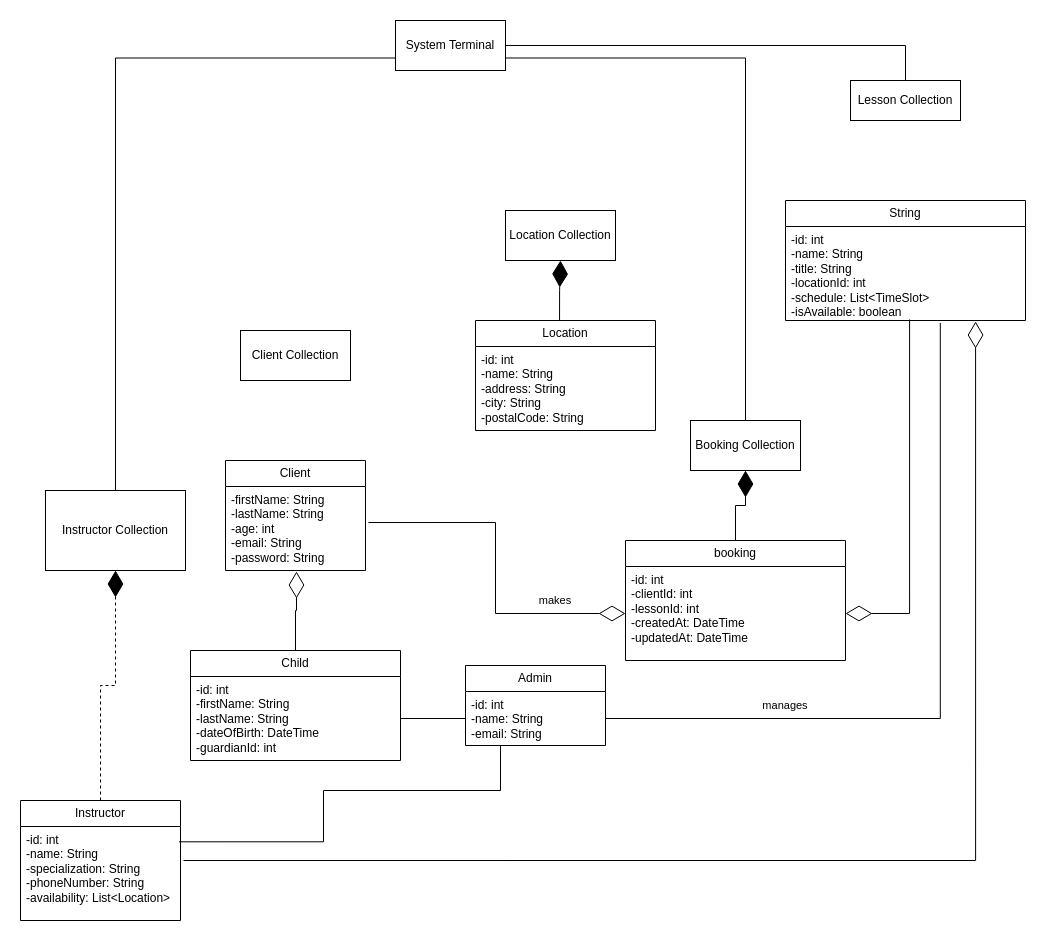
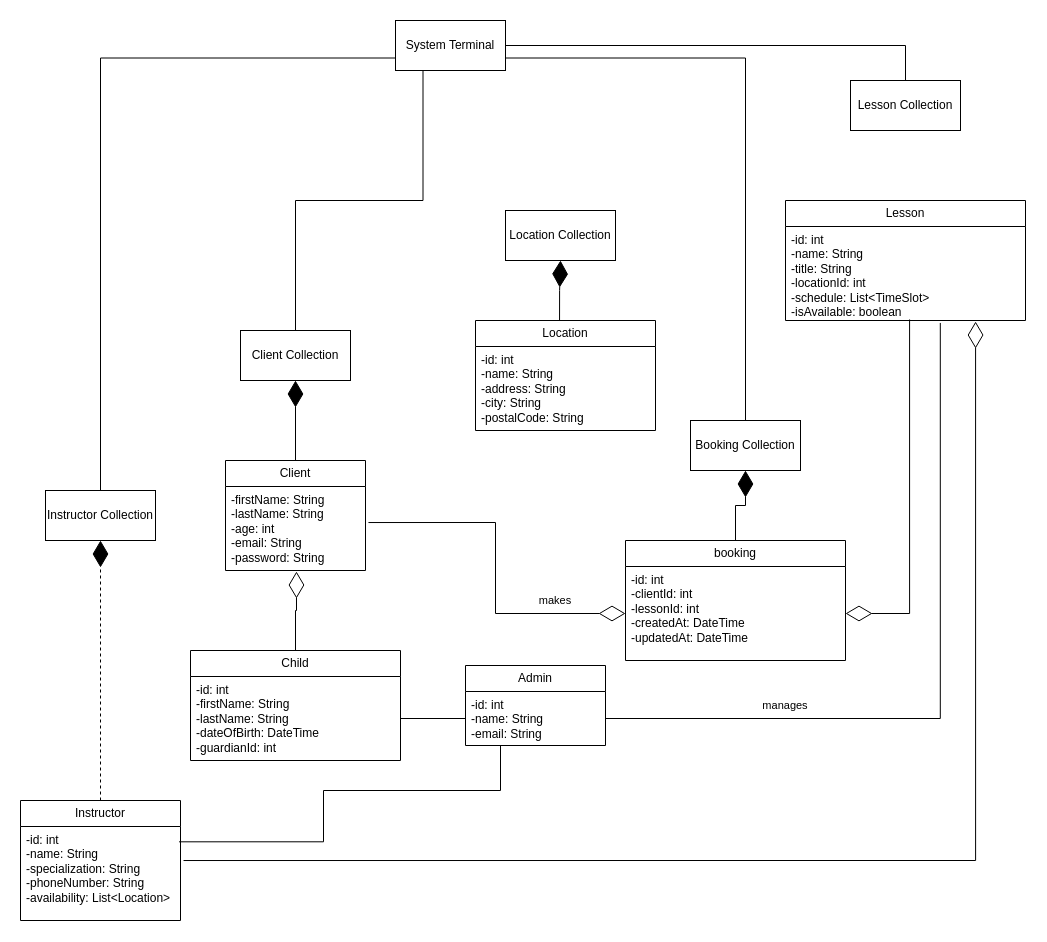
node "Lesson Collection": size 110x40 -> 110x50
edge "System Terminal" -- "Client Collection": added
node "String": label "String" -> "Lesson"
edge "Client" -> "Client Collection": added
node "Instructor Collection": size 140x80 -> 110x50
